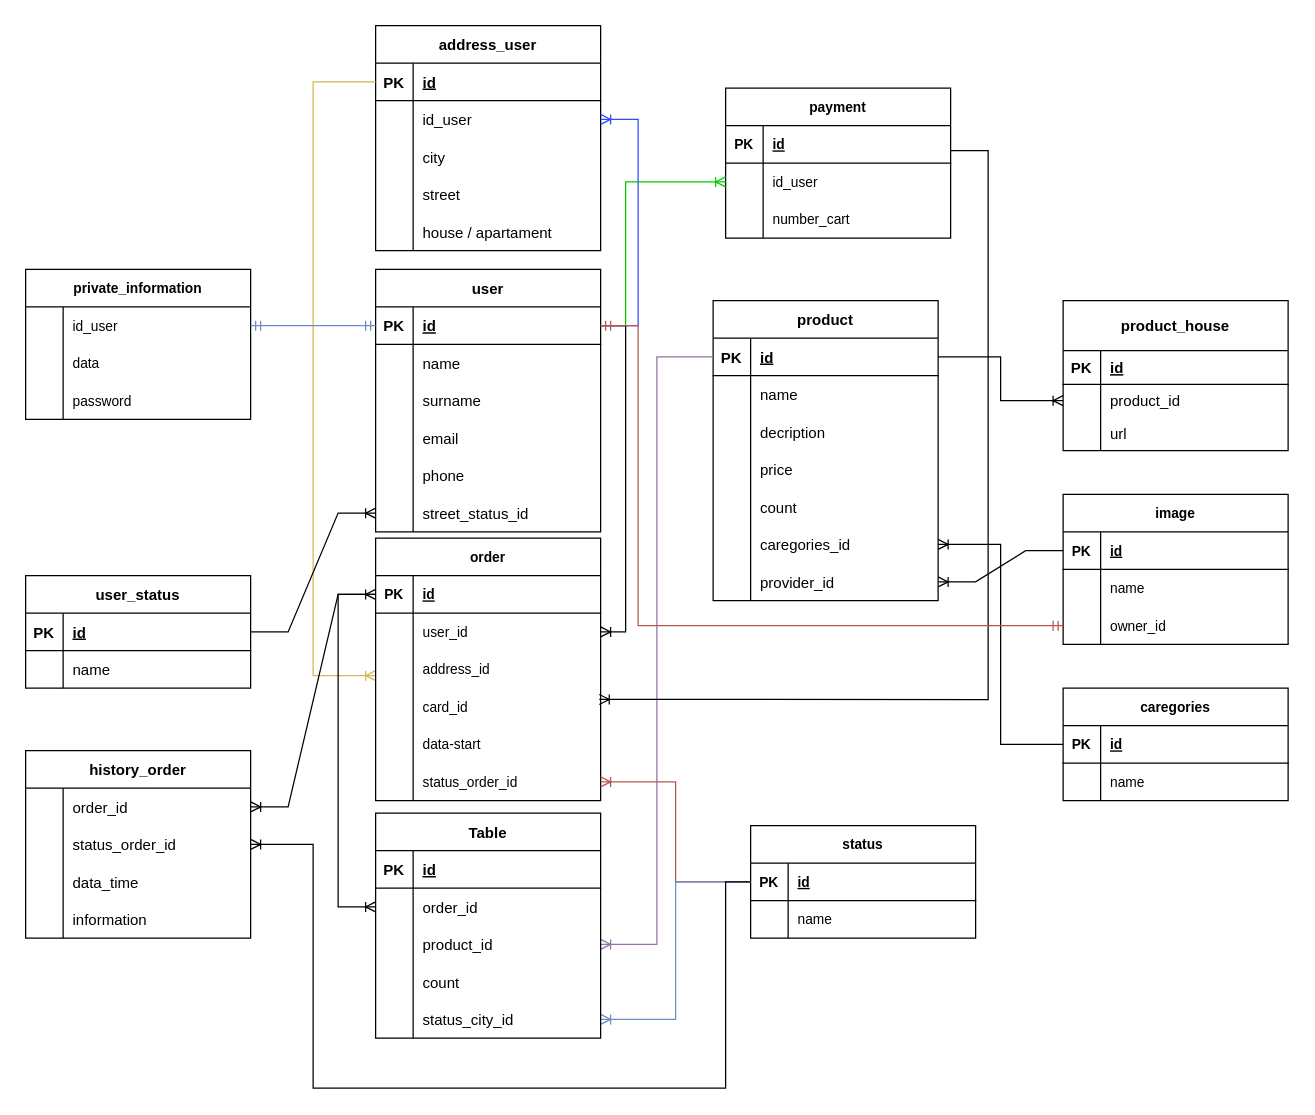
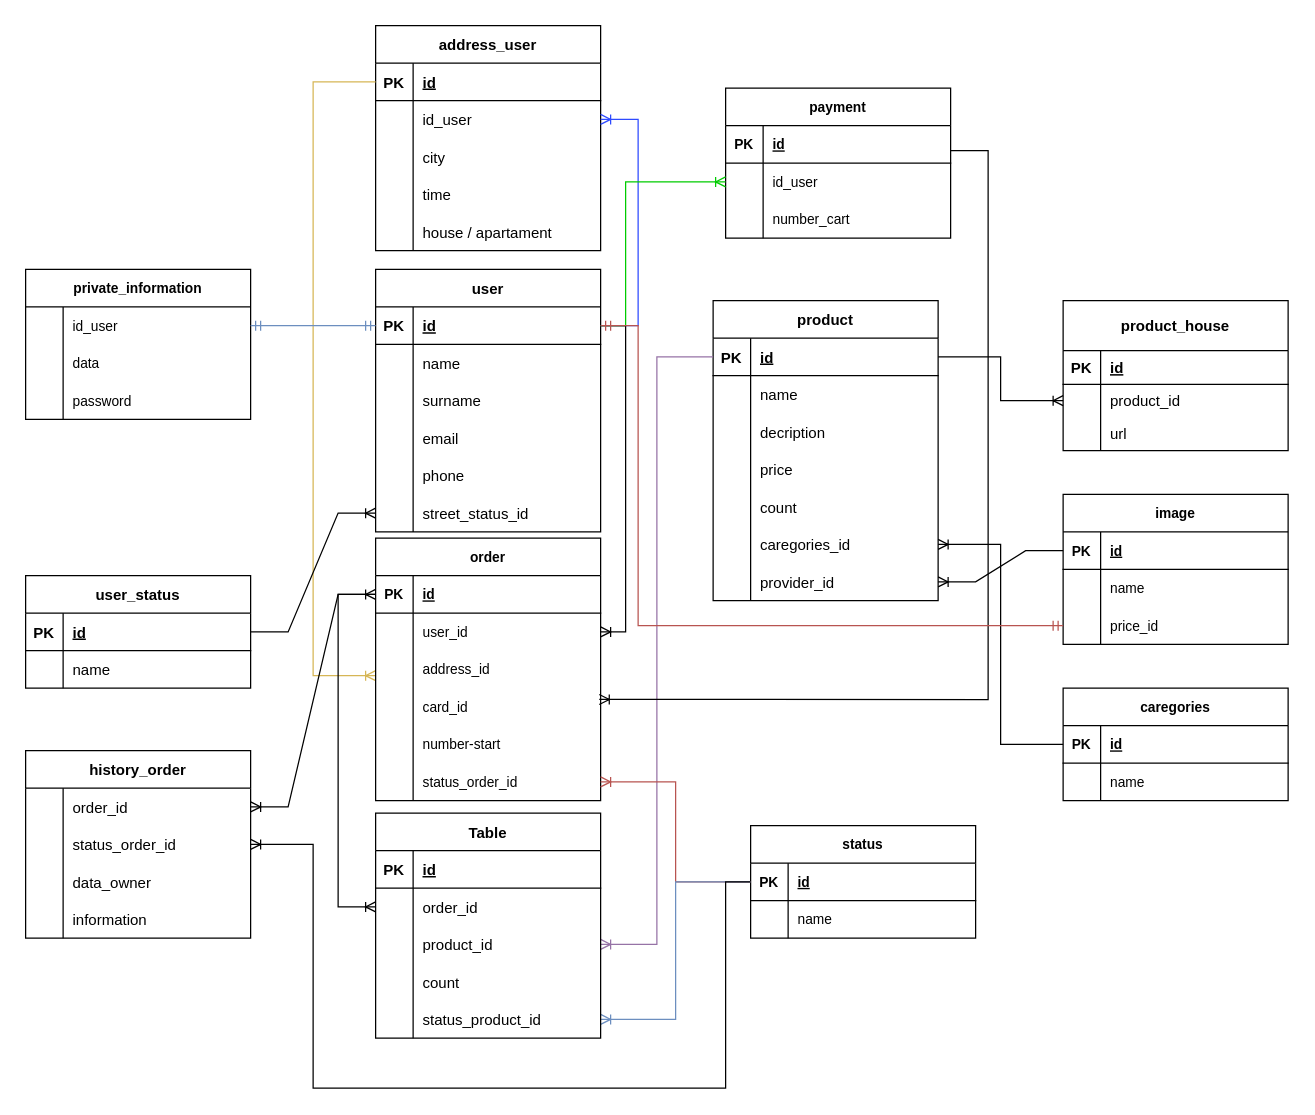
node "street": label "street" -> "time"
node "owner_id": label "owner_id" -> "price_id"
node "data-start": label "data-start" -> "number-start"
node "data_time": label "data_time" -> "data_owner"
node "status_city_id": label "status_city_id" -> "status_product_id"
